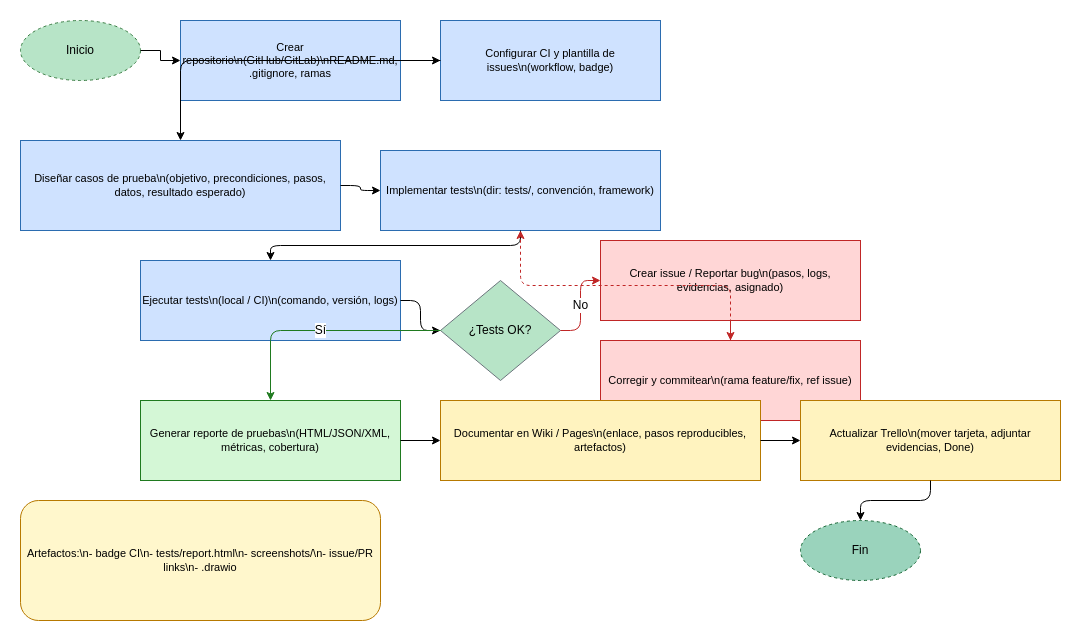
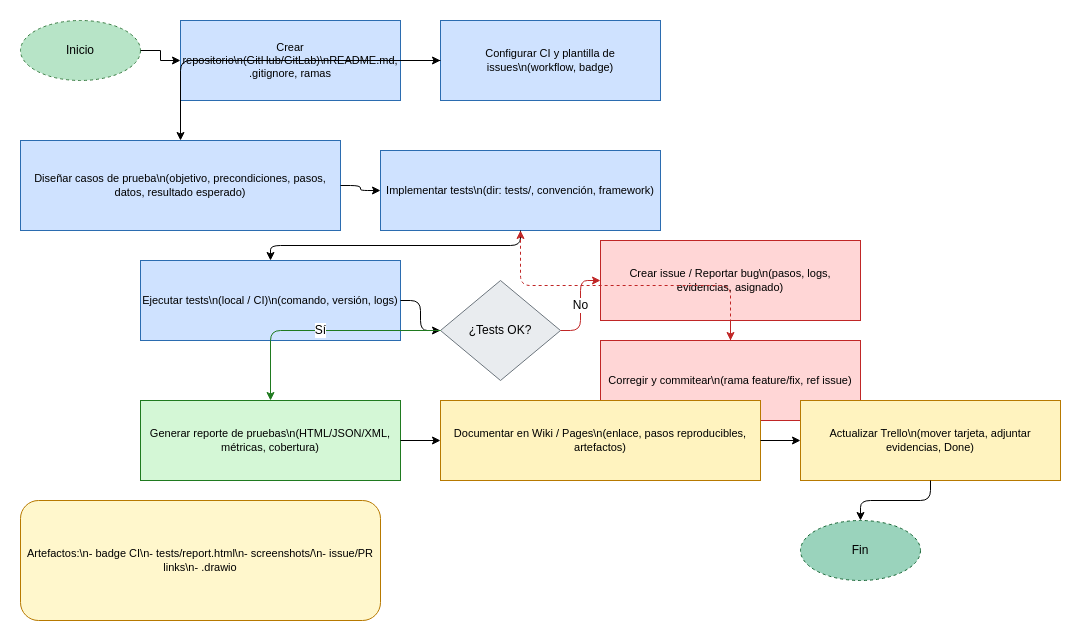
node "¿Tests OK?": fillcolor #b7e4c7 -> #e9ecef
